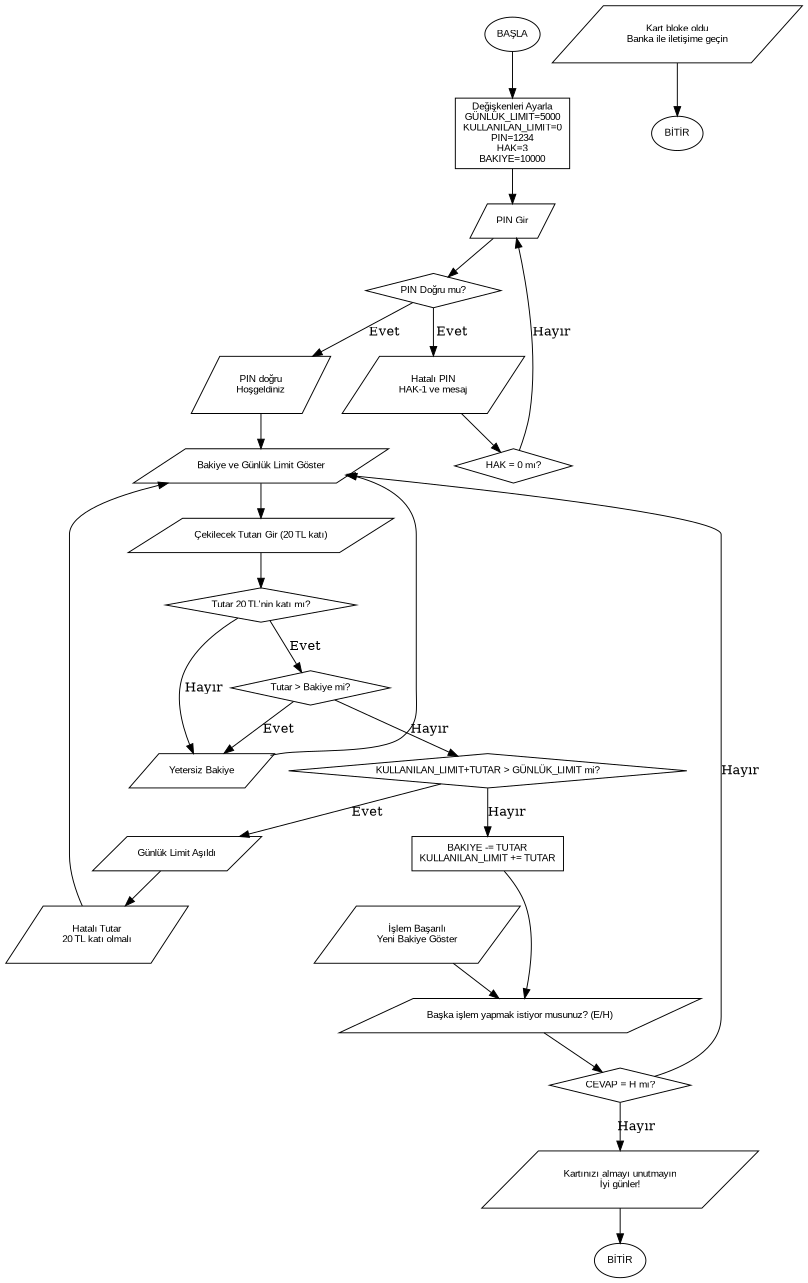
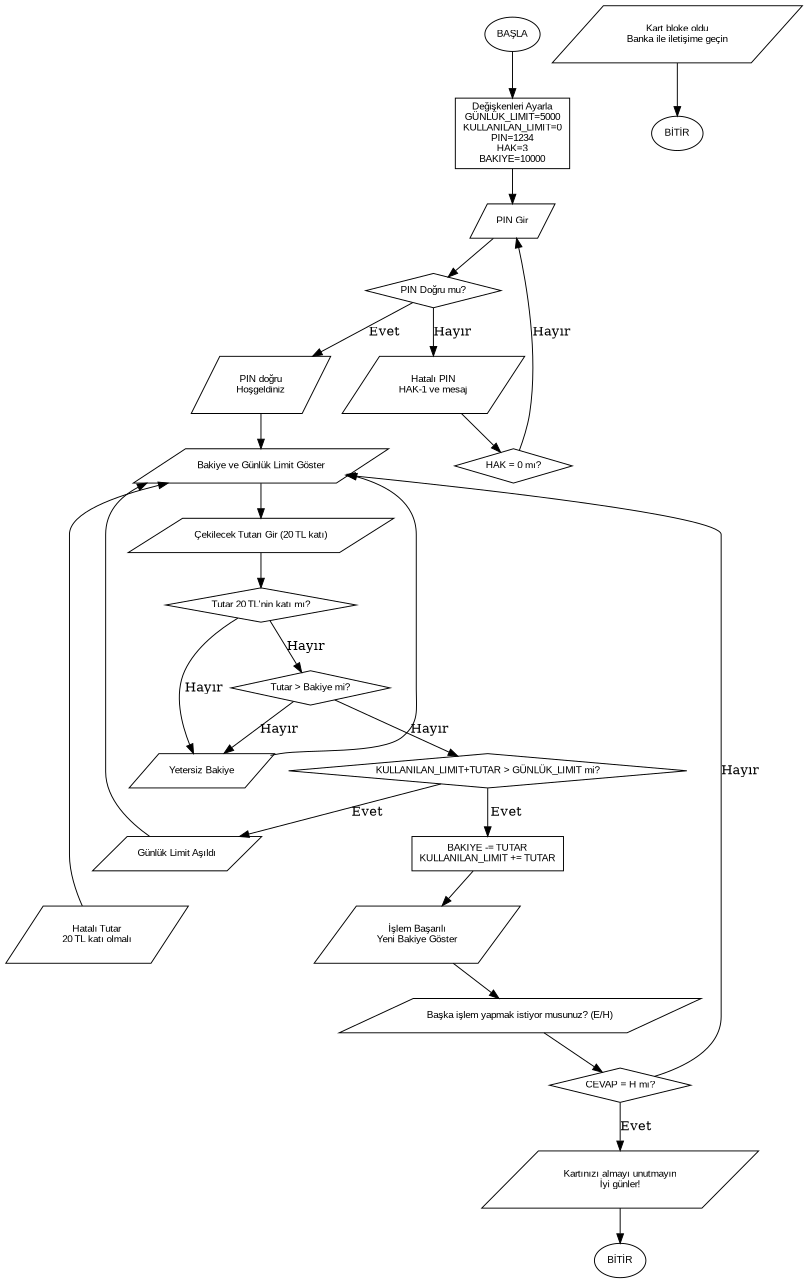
edge "PIN Doğru mu?" -> "Hatalı PIN HAK-1 ve mesaj": label "Evet" -> "Hayır"
edge "Tutar 20 TL'nin katı mı?" -> "Tutar > Bakiye mi?": label "Evet" -> "Hayır"
edge "Tutar > Bakiye mi?" -> "Yetersiz Bakiye": label "Evet" -> "Hayır"
edge "KULLANILAN_LIMIT+TUTAR > GÜNLÜK_LIMIT mi?" -> "BAKIYE -= TUTAR KULLANILAN_LIMIT += TUTAR": label "Hayır" -> "Evet"
edge "Günlük Limit Aşıldı" -> "Hatalı Tutar 20 TL katı olmalı": now "Günlük Limit Aşıldı" -> "Bakiye ve Günlük Limit Göster"
edge "BAKIYE -= TUTAR KULLANILAN_LIMIT += TUTAR" -> "Başka işlem yapmak istiyor musunuz? (E/H)": now "BAKIYE -= TUTAR KULLANILAN_LIMIT += TUTAR" -> "İşlem Başarılı Yeni Bakiye Göster"
edge "CEVAP = H mı?" -> "Kartınızı almayı unutmayın İyi günler!": label "Hayır" -> "Evet"
